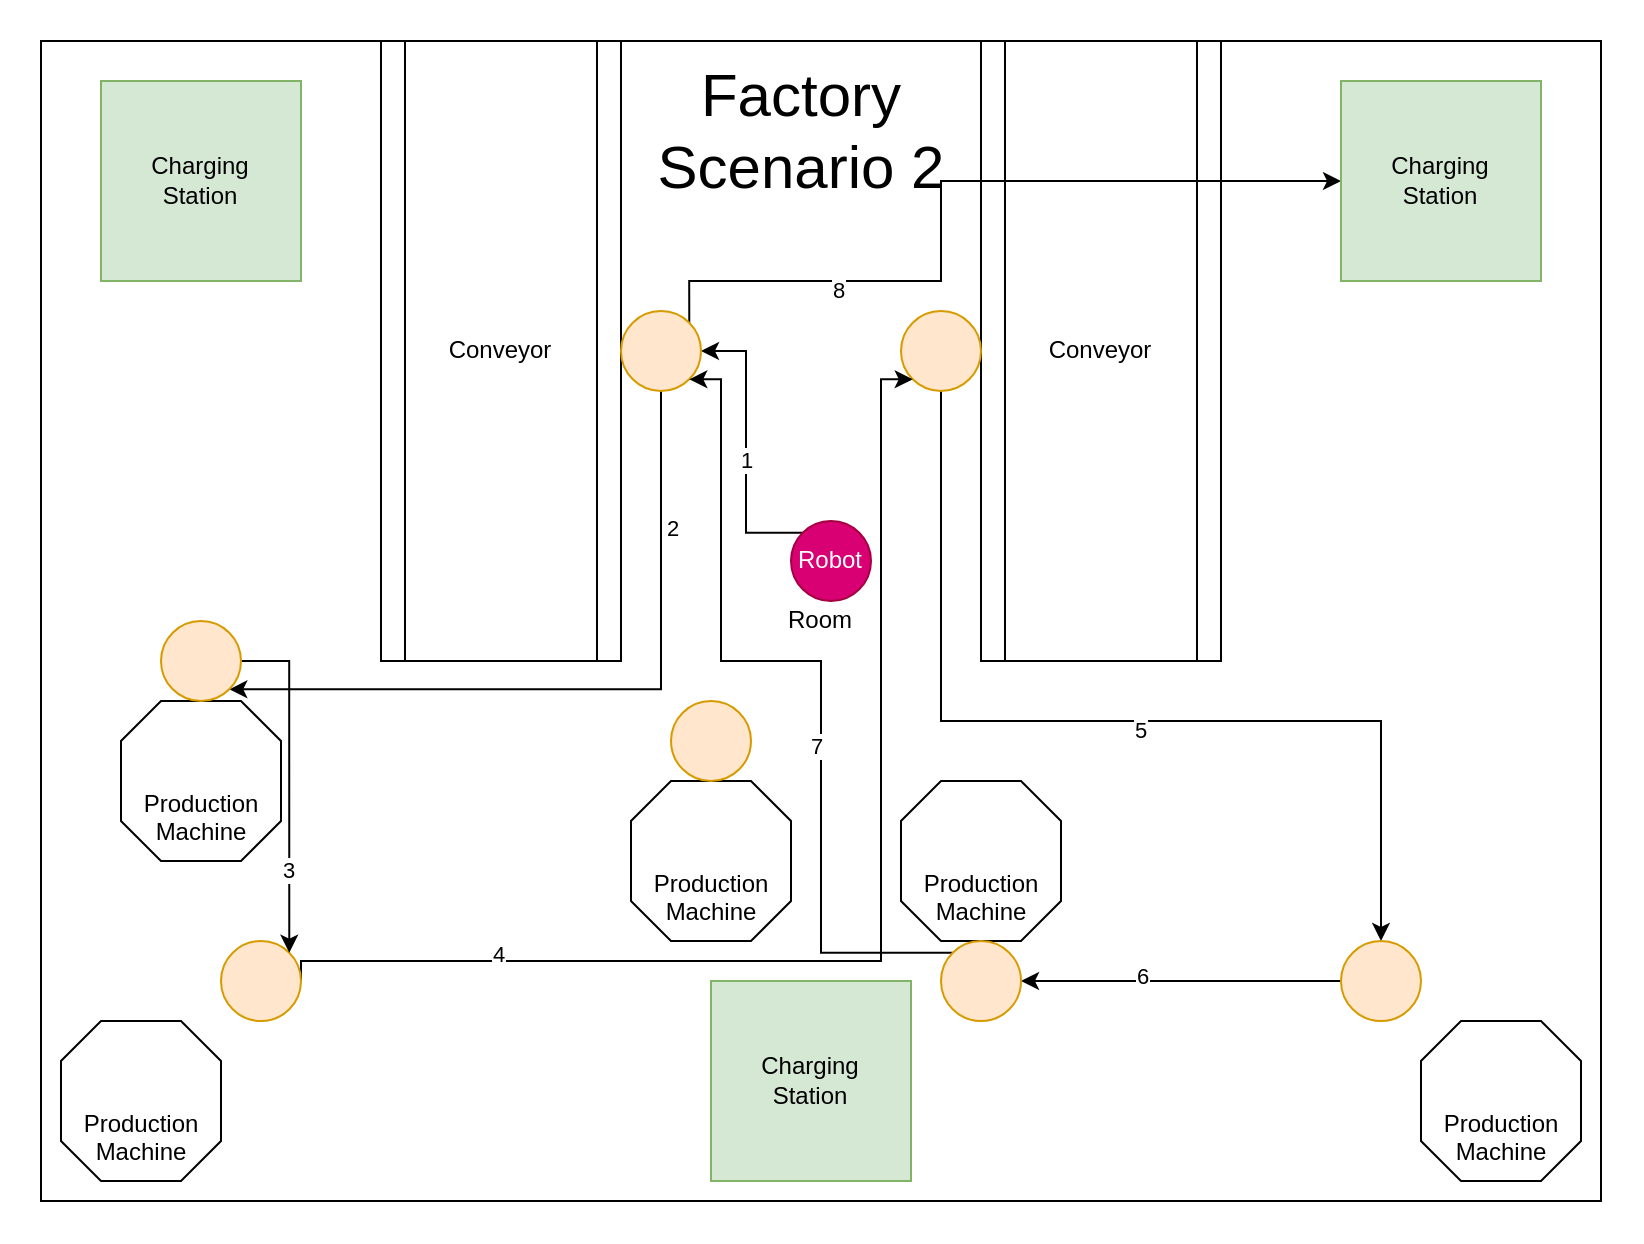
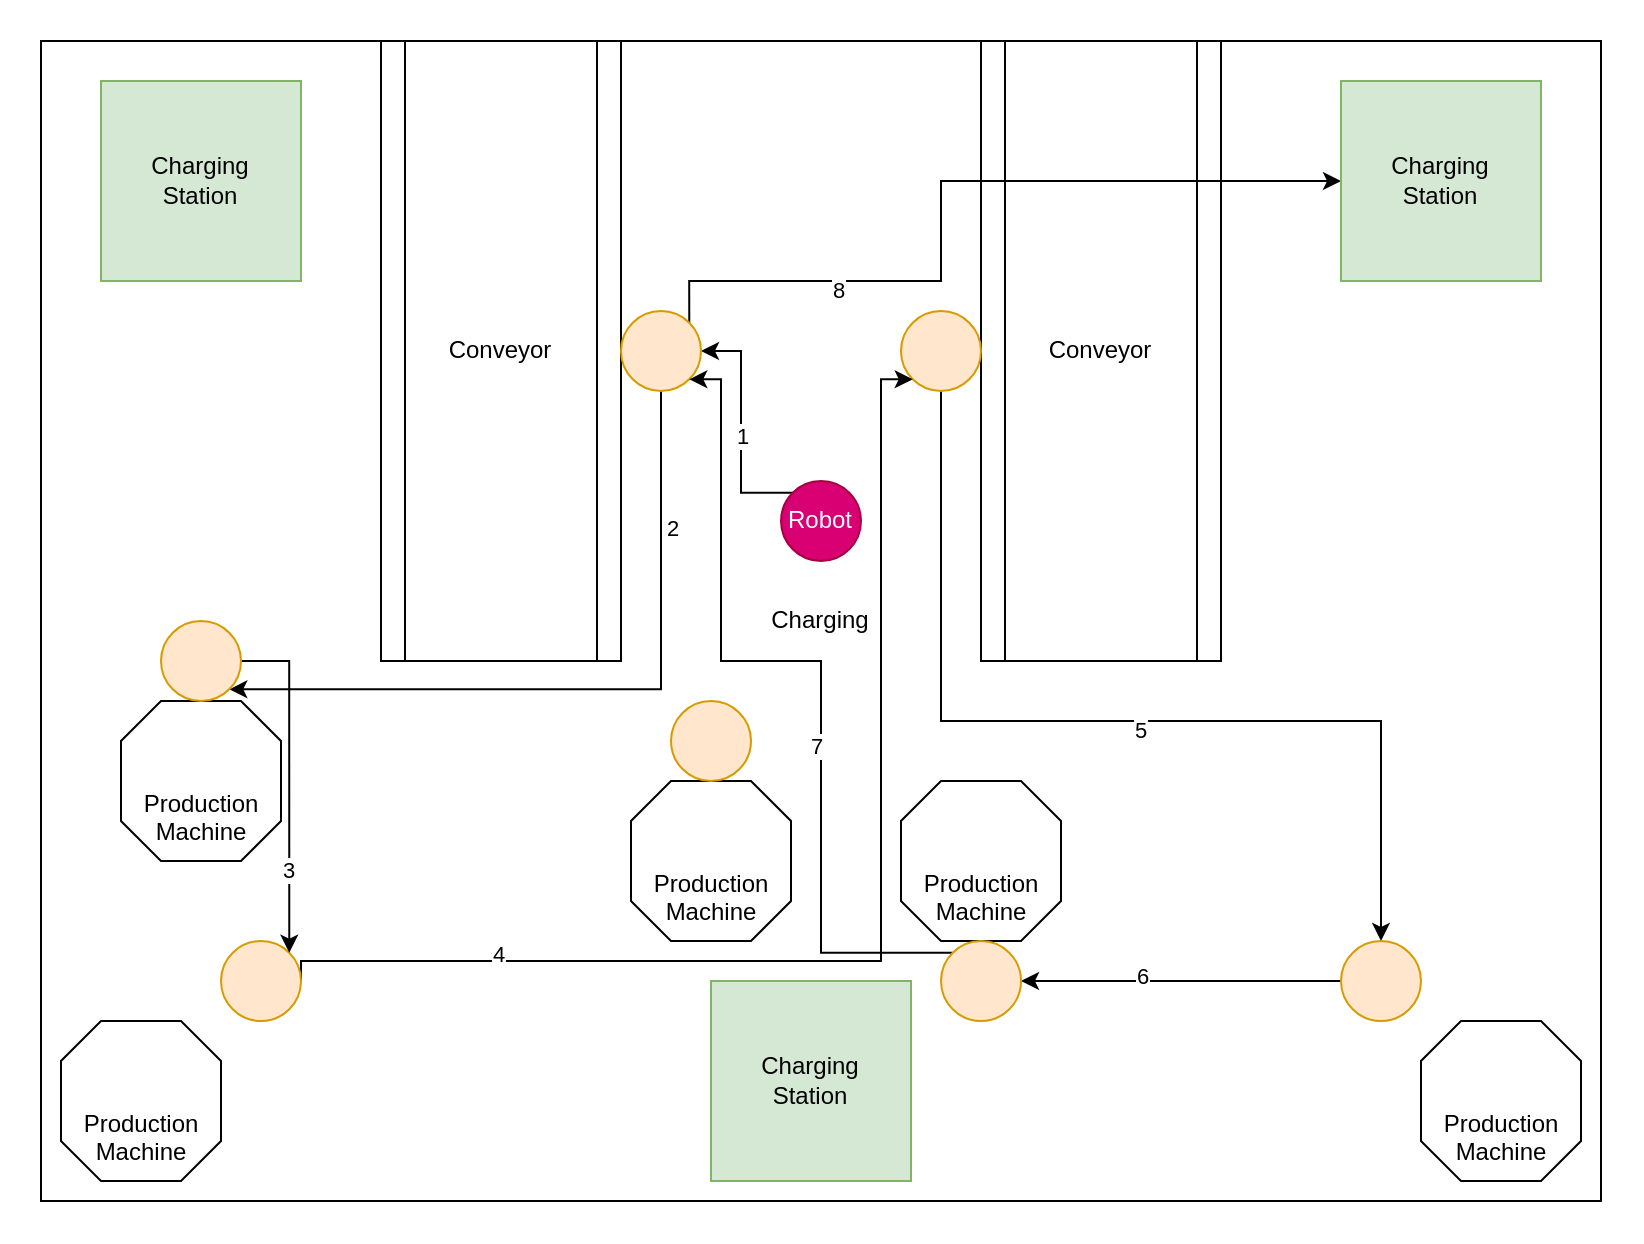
node "Factory Scenario 2": removed
node "Robot": moved (831, 561) -> (821, 521)
node "Room": label "Room" -> "Charging"
